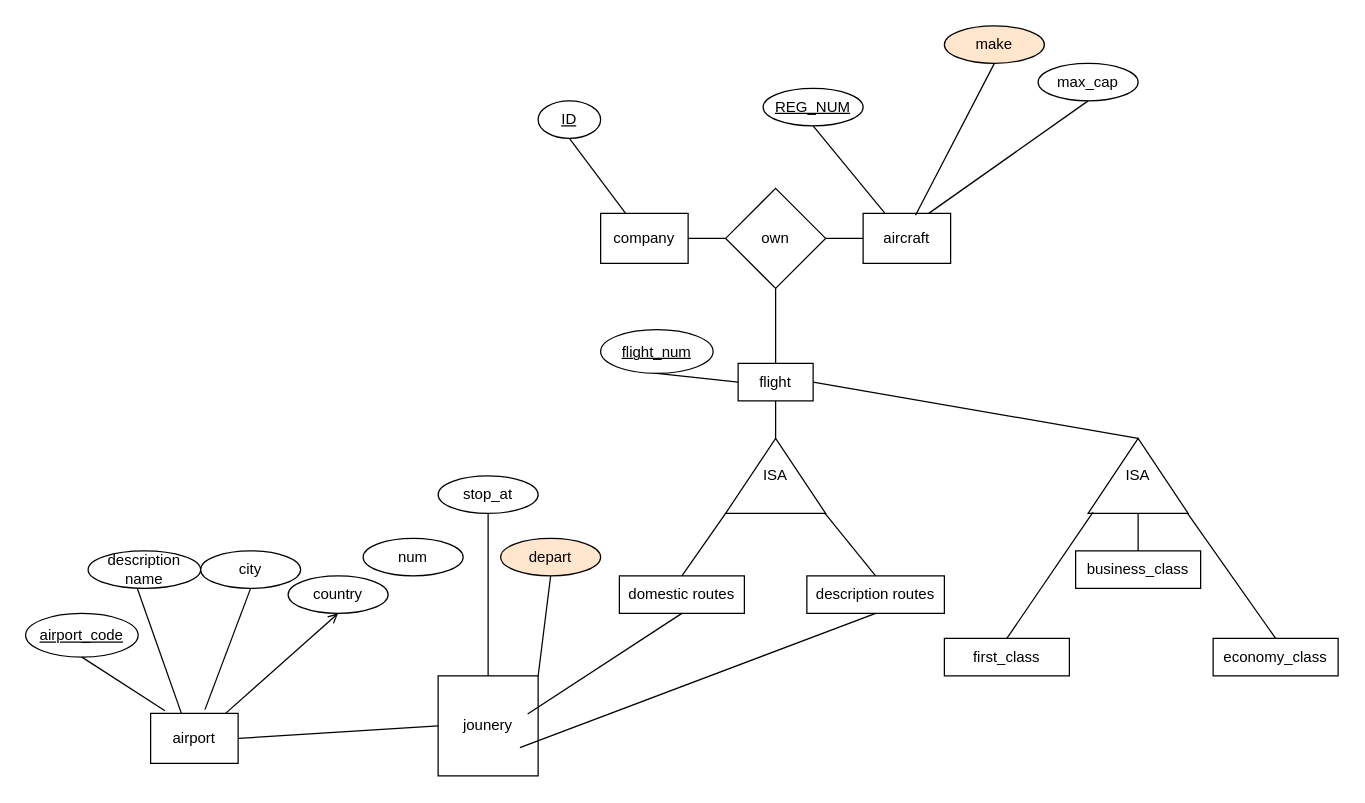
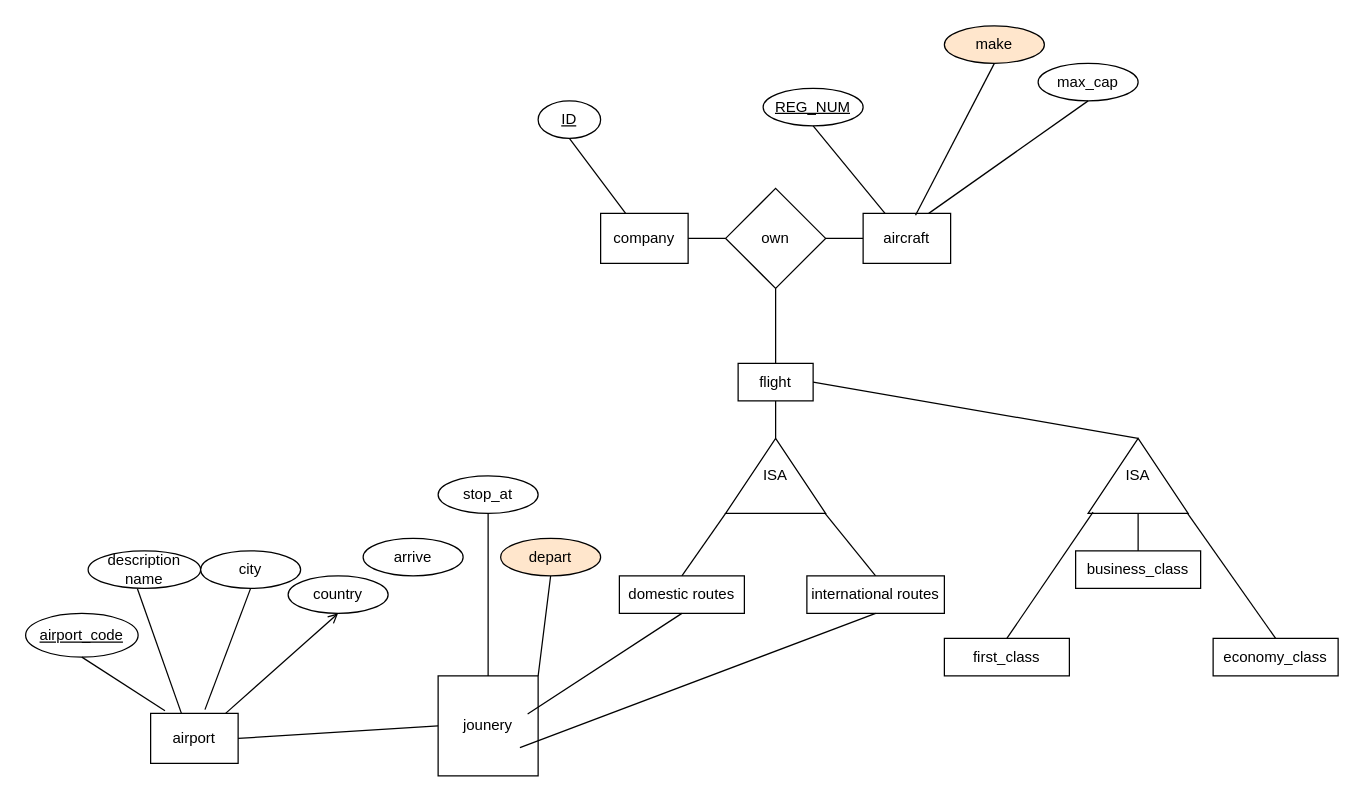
node "flight_num": removed
edge "flight_num" -- "flight": removed
node "num": label "num" -> "arrive"
node "description routes": label "description routes" -> "international routes"
